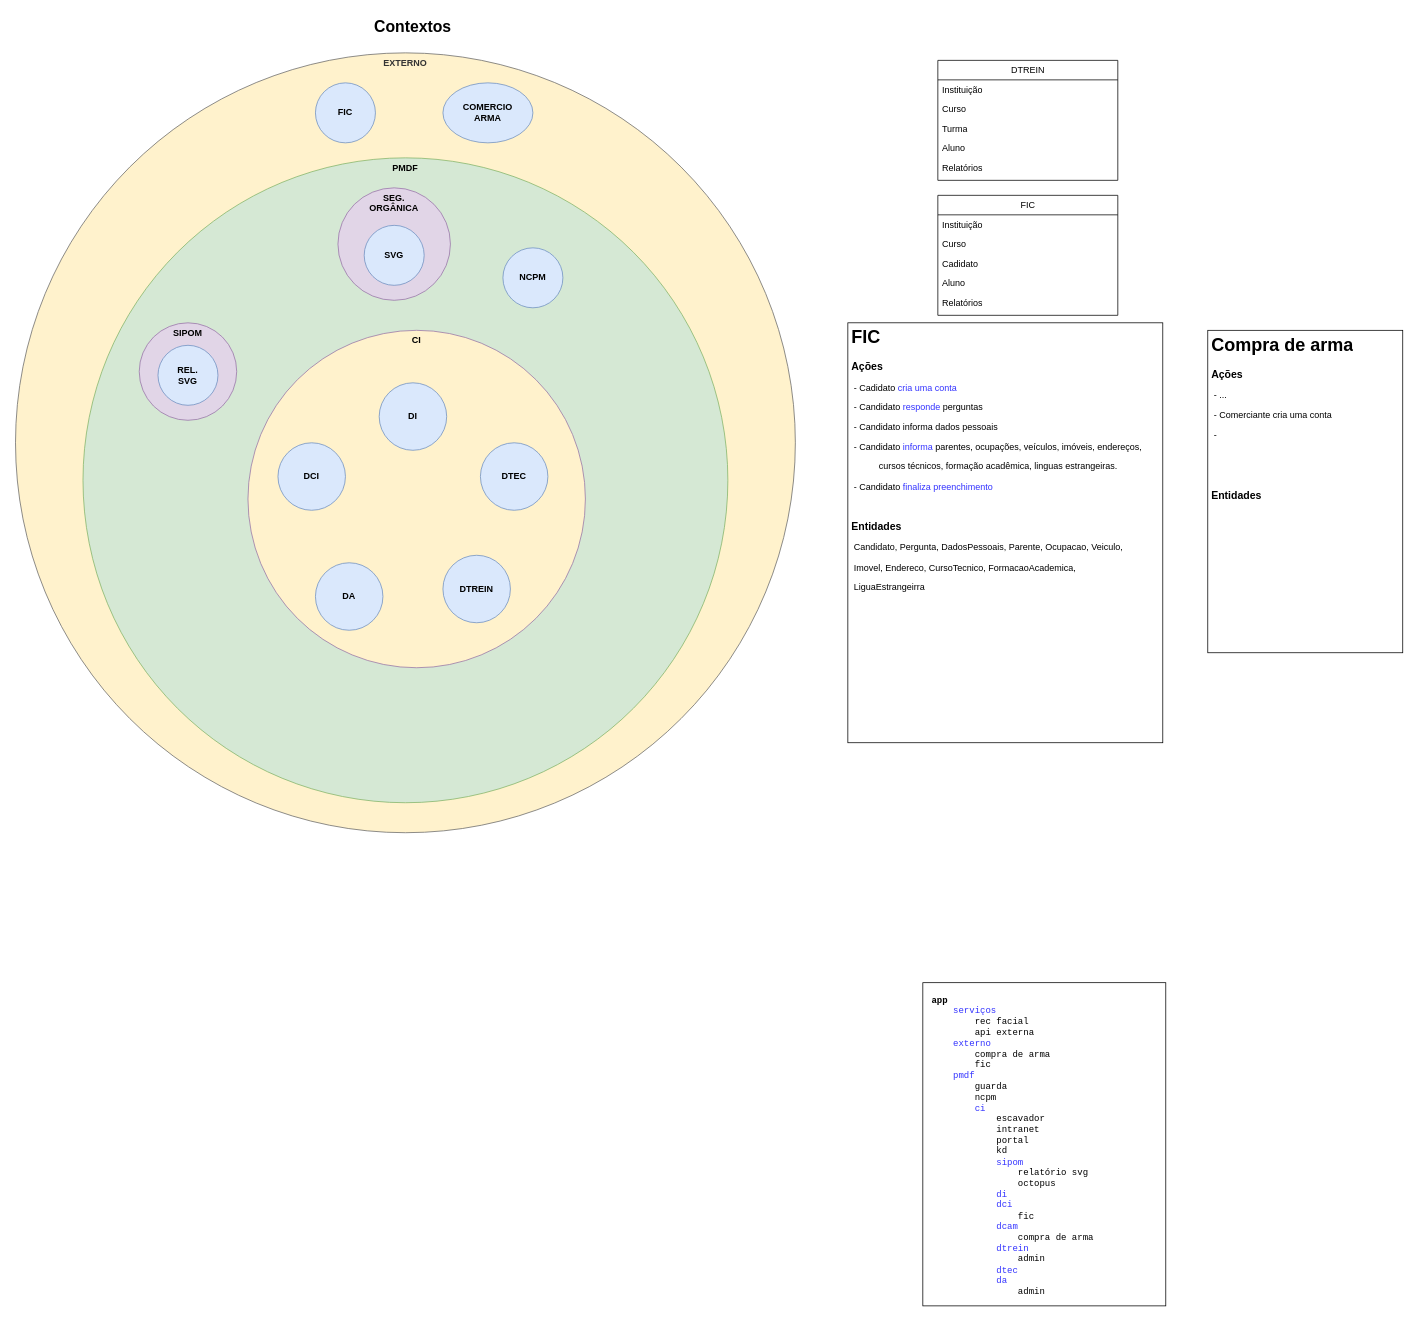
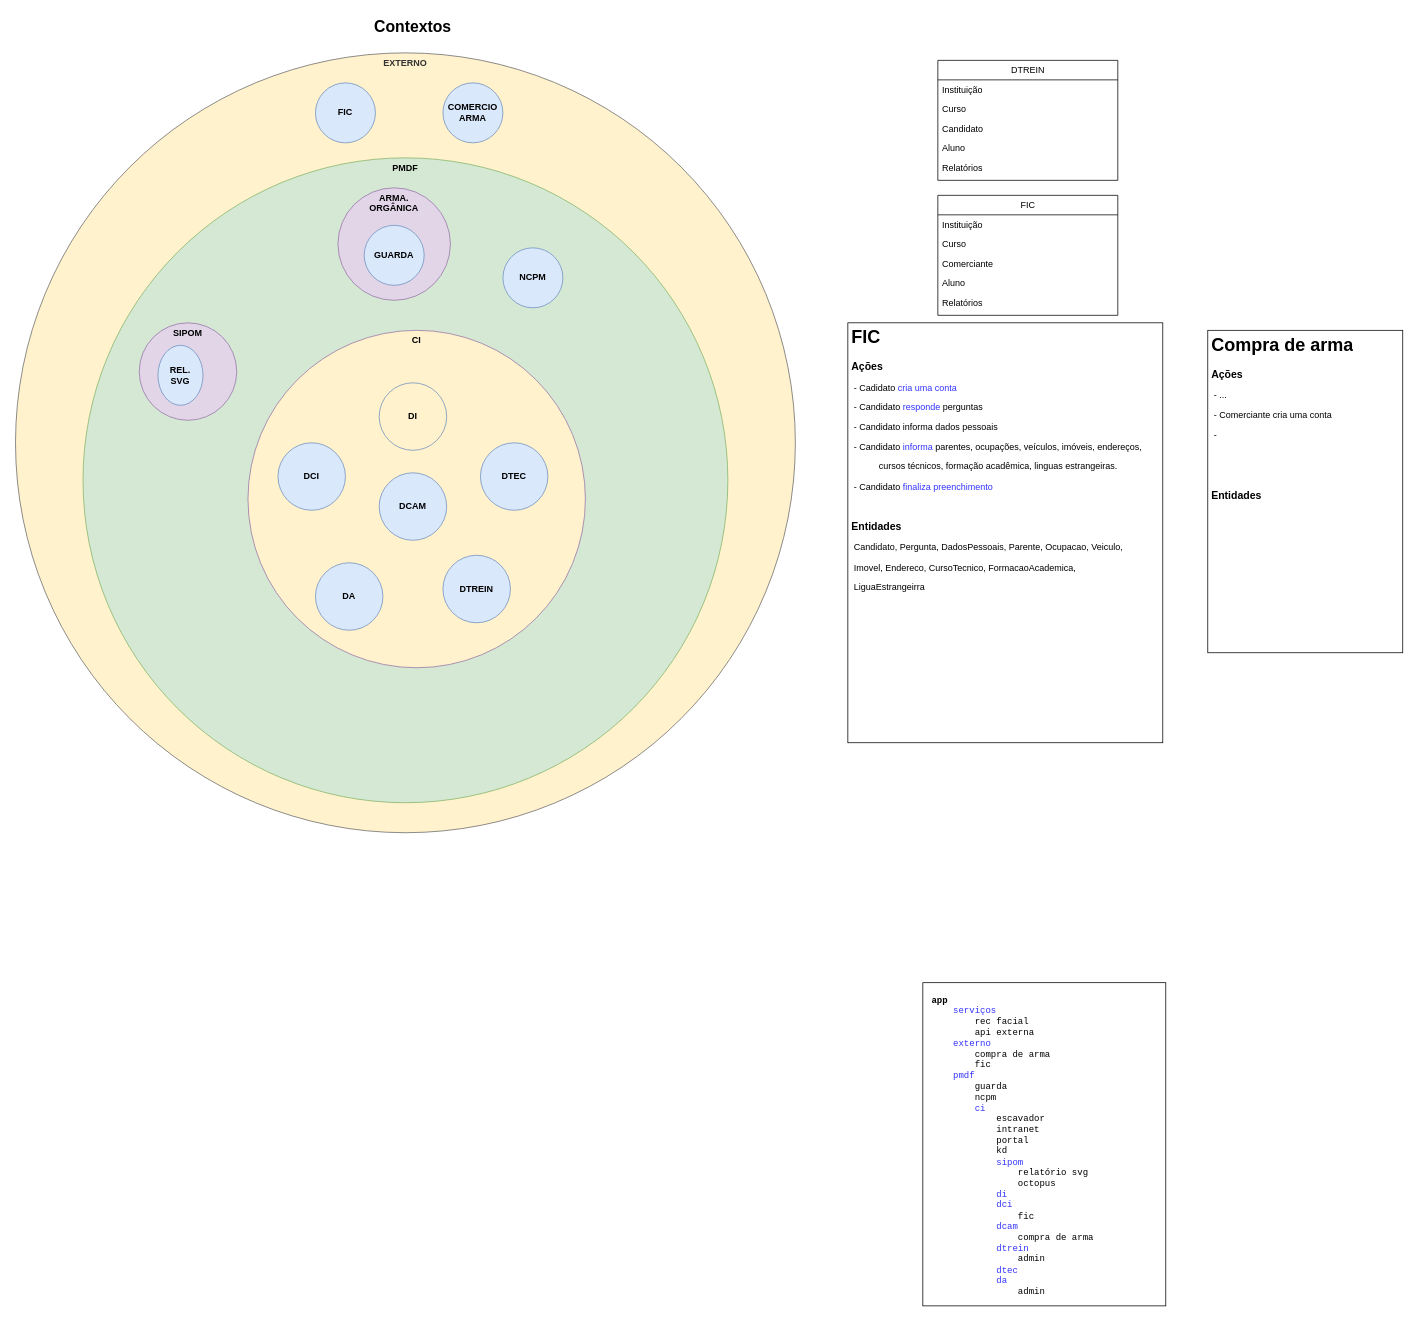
node "COMERCIO ARMA": size 90x60 -> 60x60
node "Turma": label "Turma" -> "Candidato"
node "SEG. ORGÂNICA": label "SEG. ORGÂNICA" -> "ARMA. ORGÂNICA"
node "SVG": label "SVG" -> "GUARDA"
node "Cadidato": label "Cadidato" -> "Comerciante"
node "REL. SVG": size 60x60 -> 45x60
node "DI": fillcolor #dae8fc -> #fff2cc
node "DCAM": added
